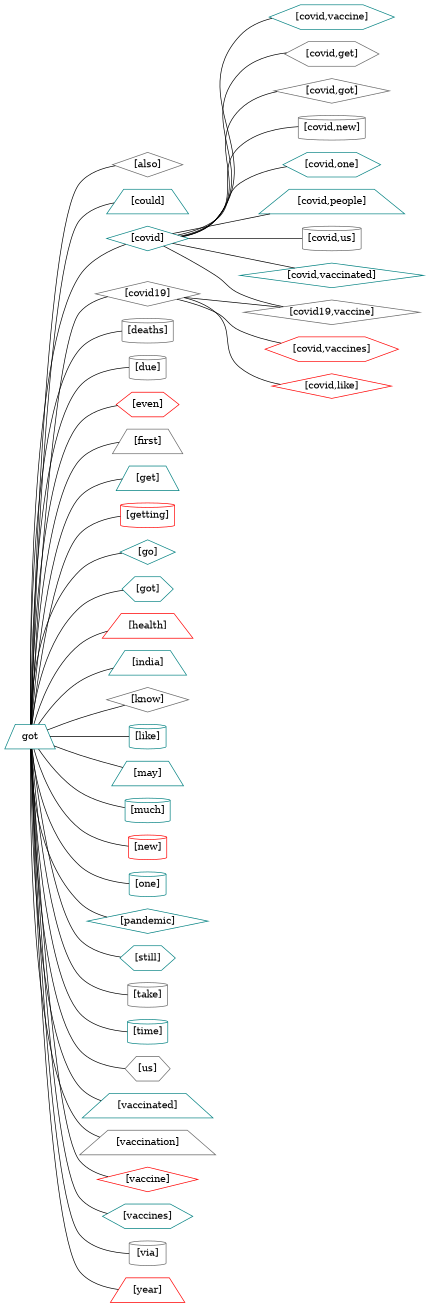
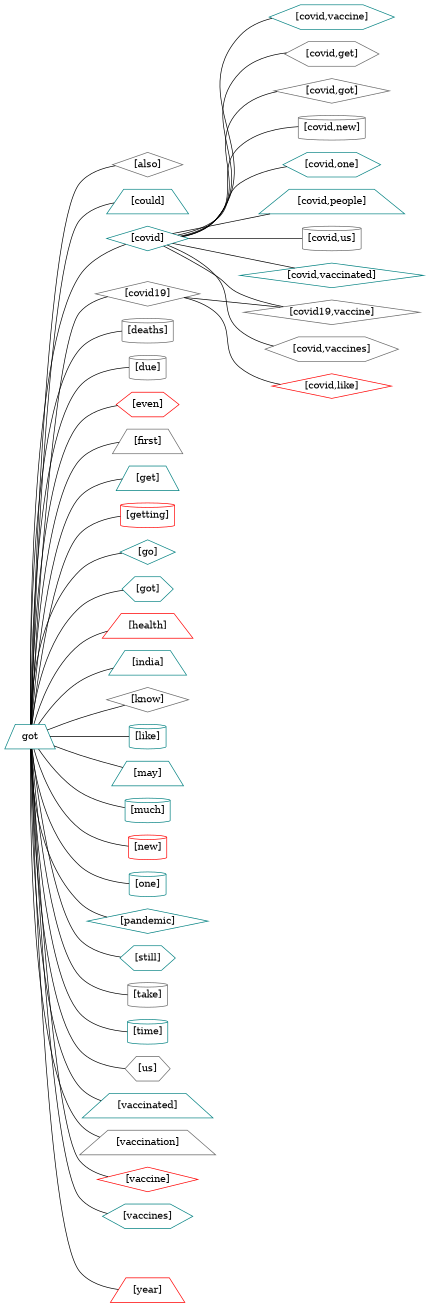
edge "[covid19]" -- "[covid,vaccines]": now "[covid]" -- "[covid,vaccines]"
node "[covid,vaccines]": color red -> gray40
node "[via]": removed
